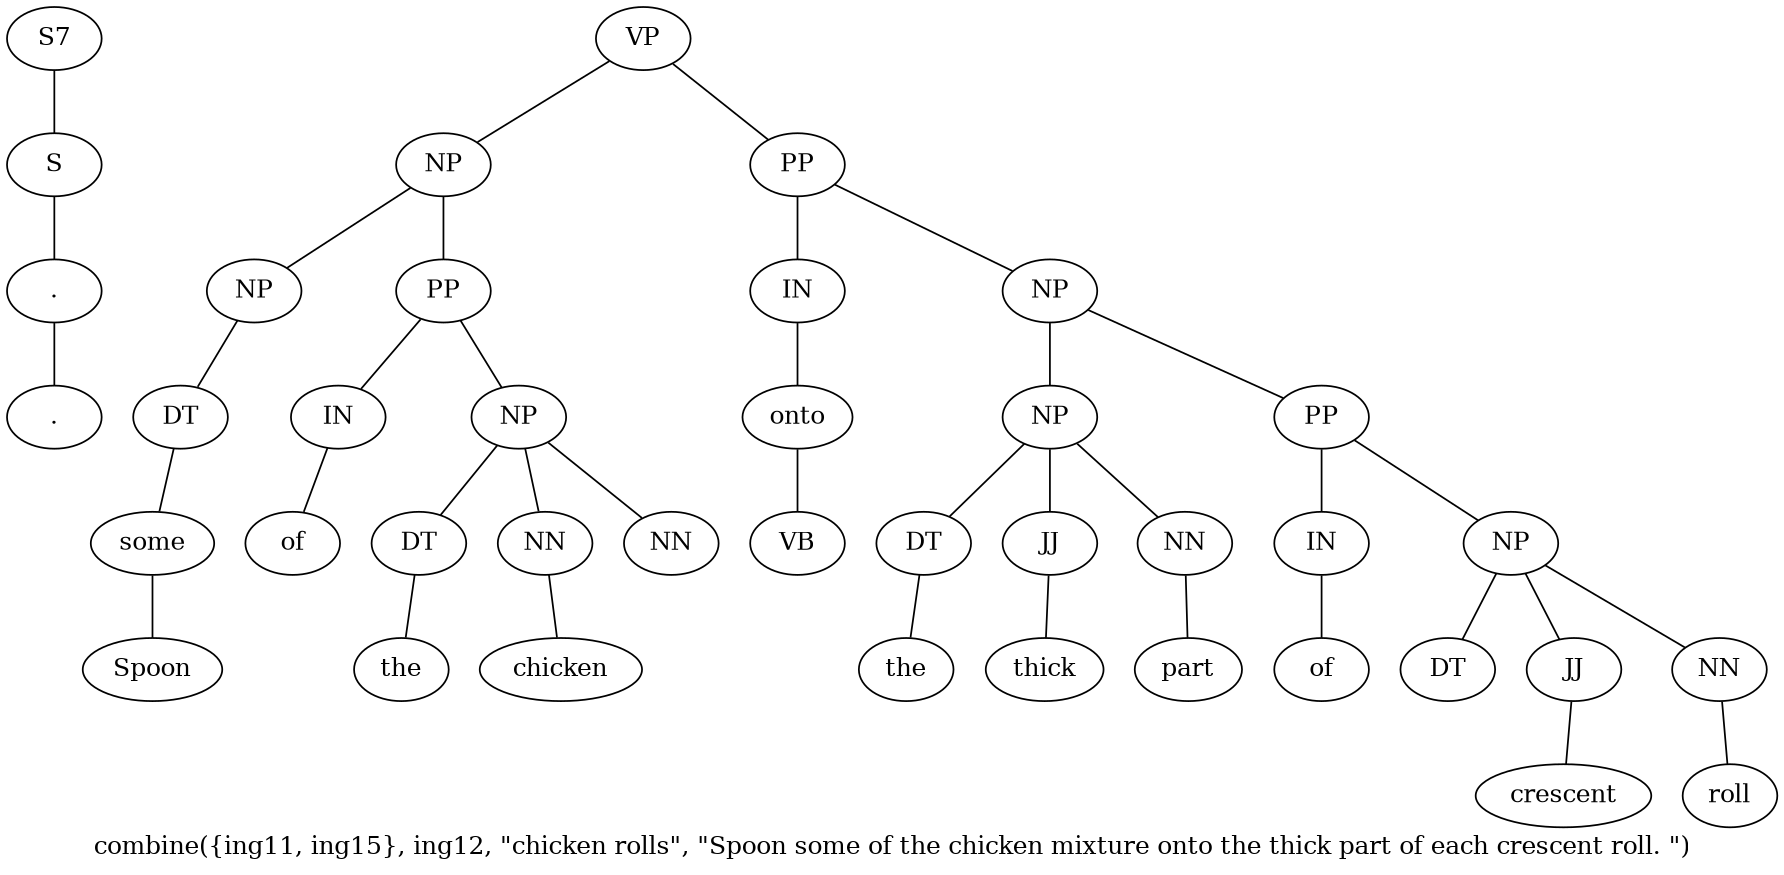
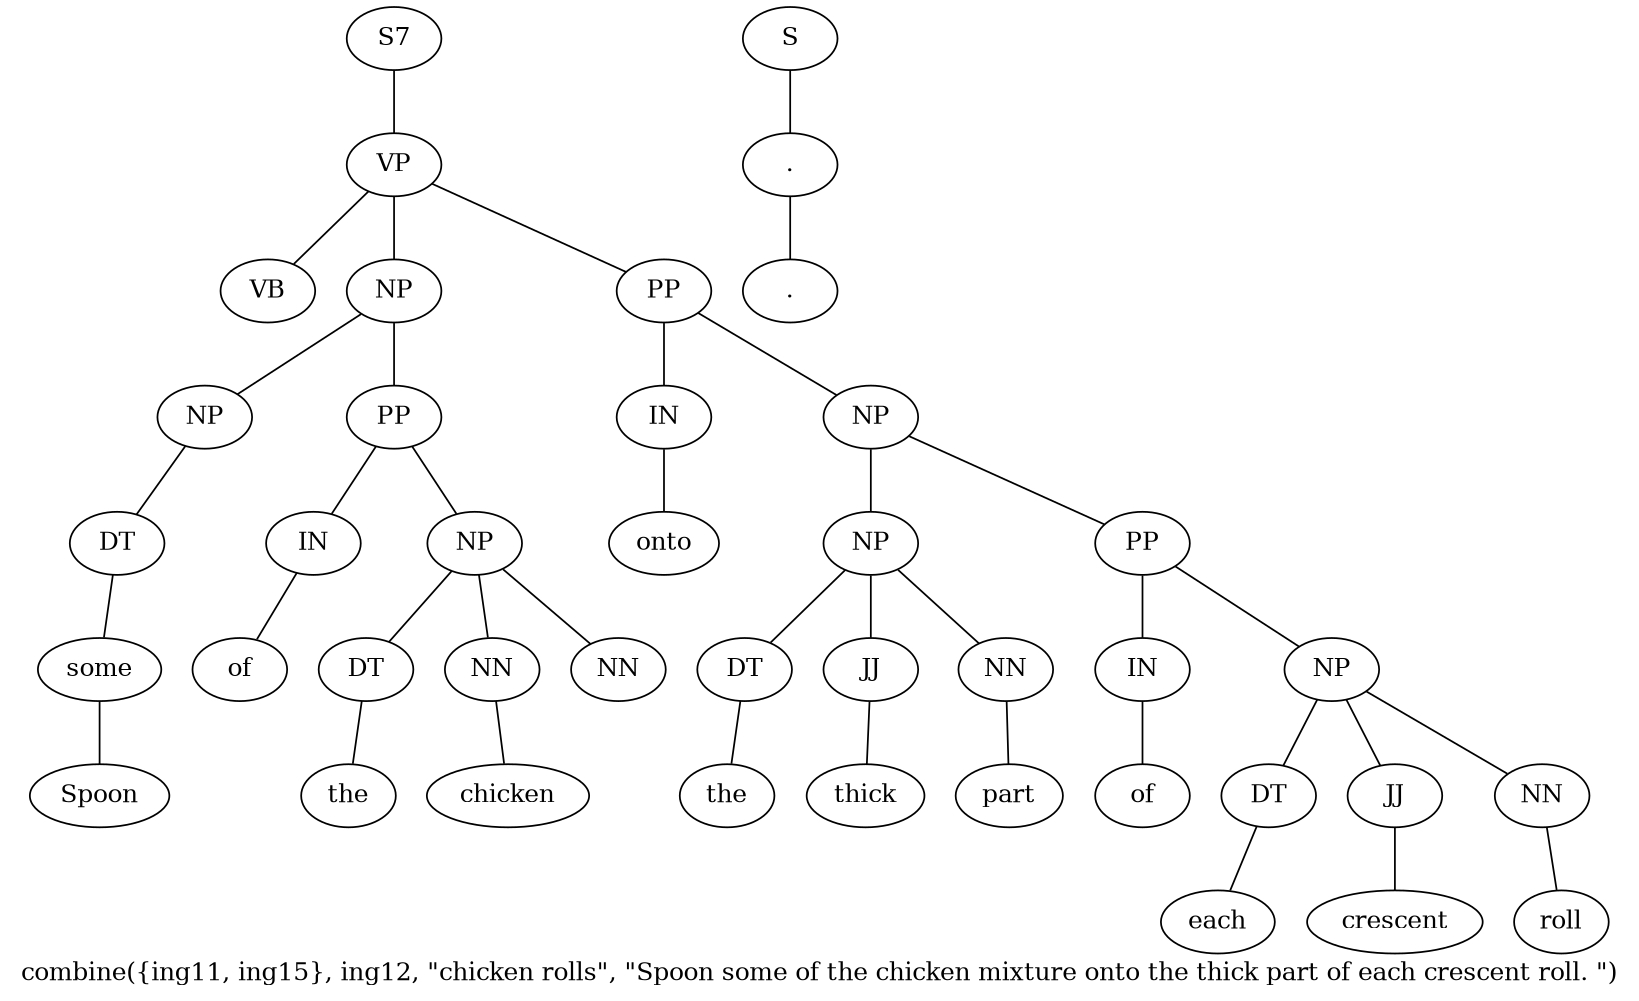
edge "S7" -- "S": now "S7" -- "VP"
edge "onto" -- "VB": now "VP" -- "VB"
node "each": added
